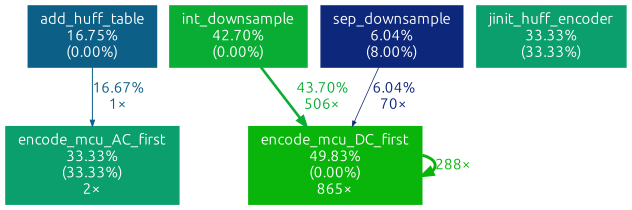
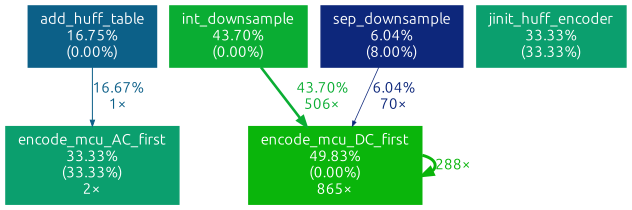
node "int_downsample 42.70% (0.00%)": label "int_downsample 42.70% (0.00%)" -> "int_downsample 43.70% (0.00%)"
